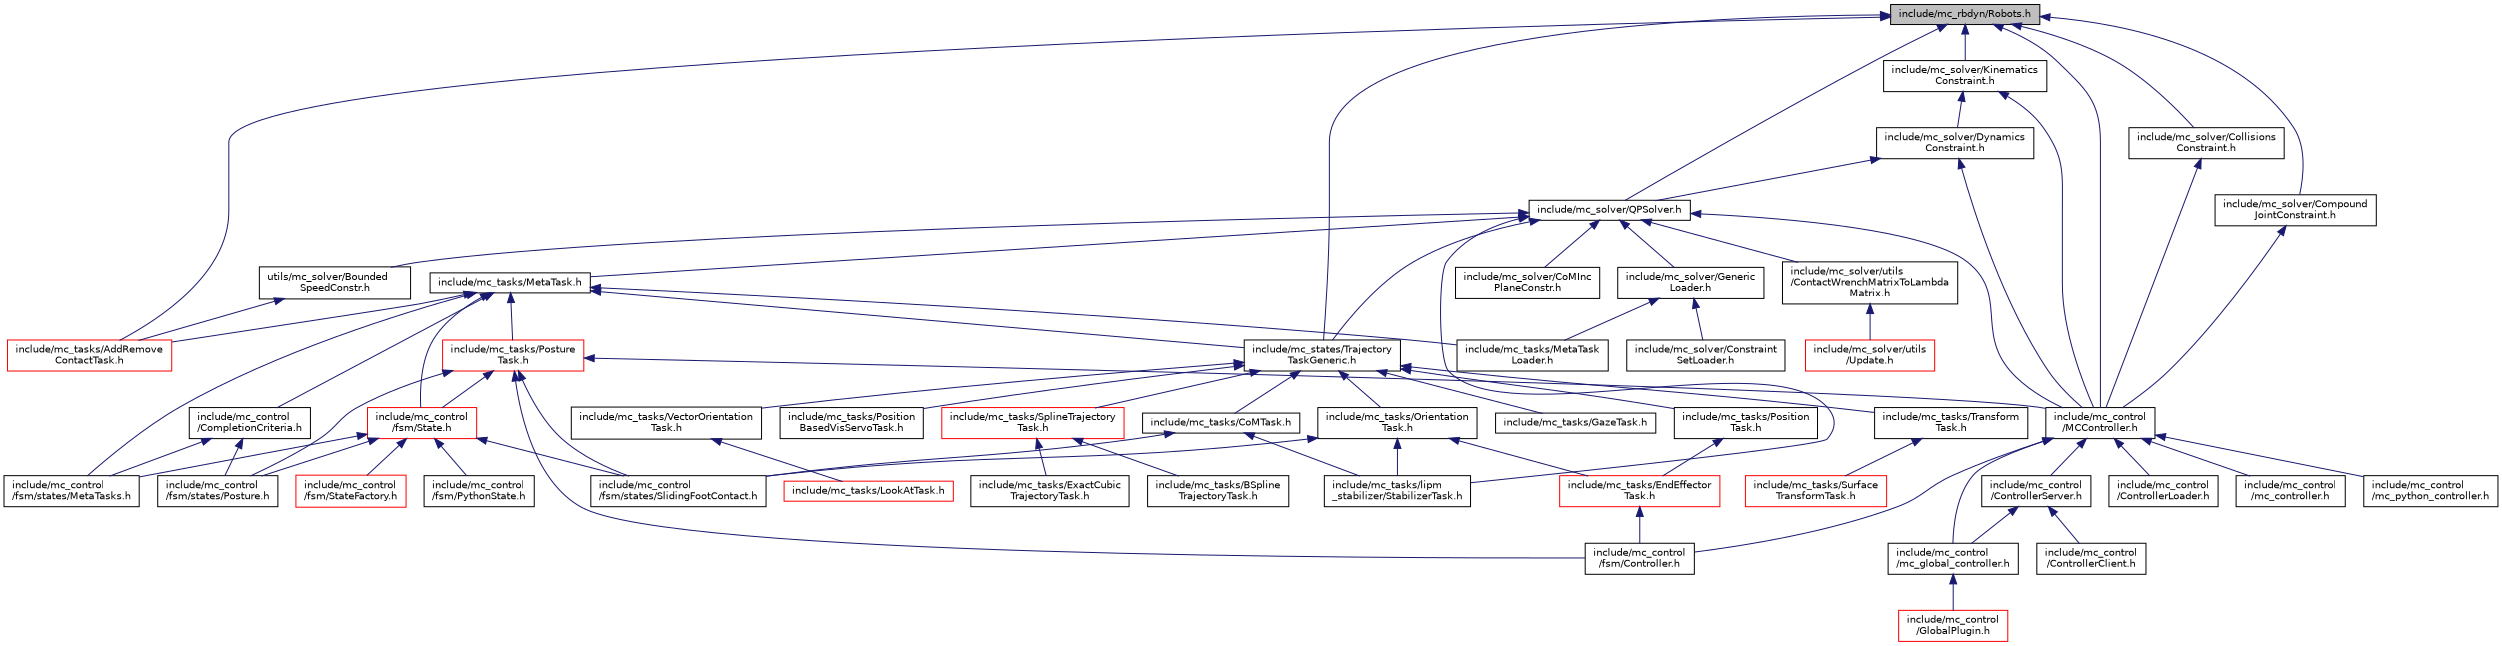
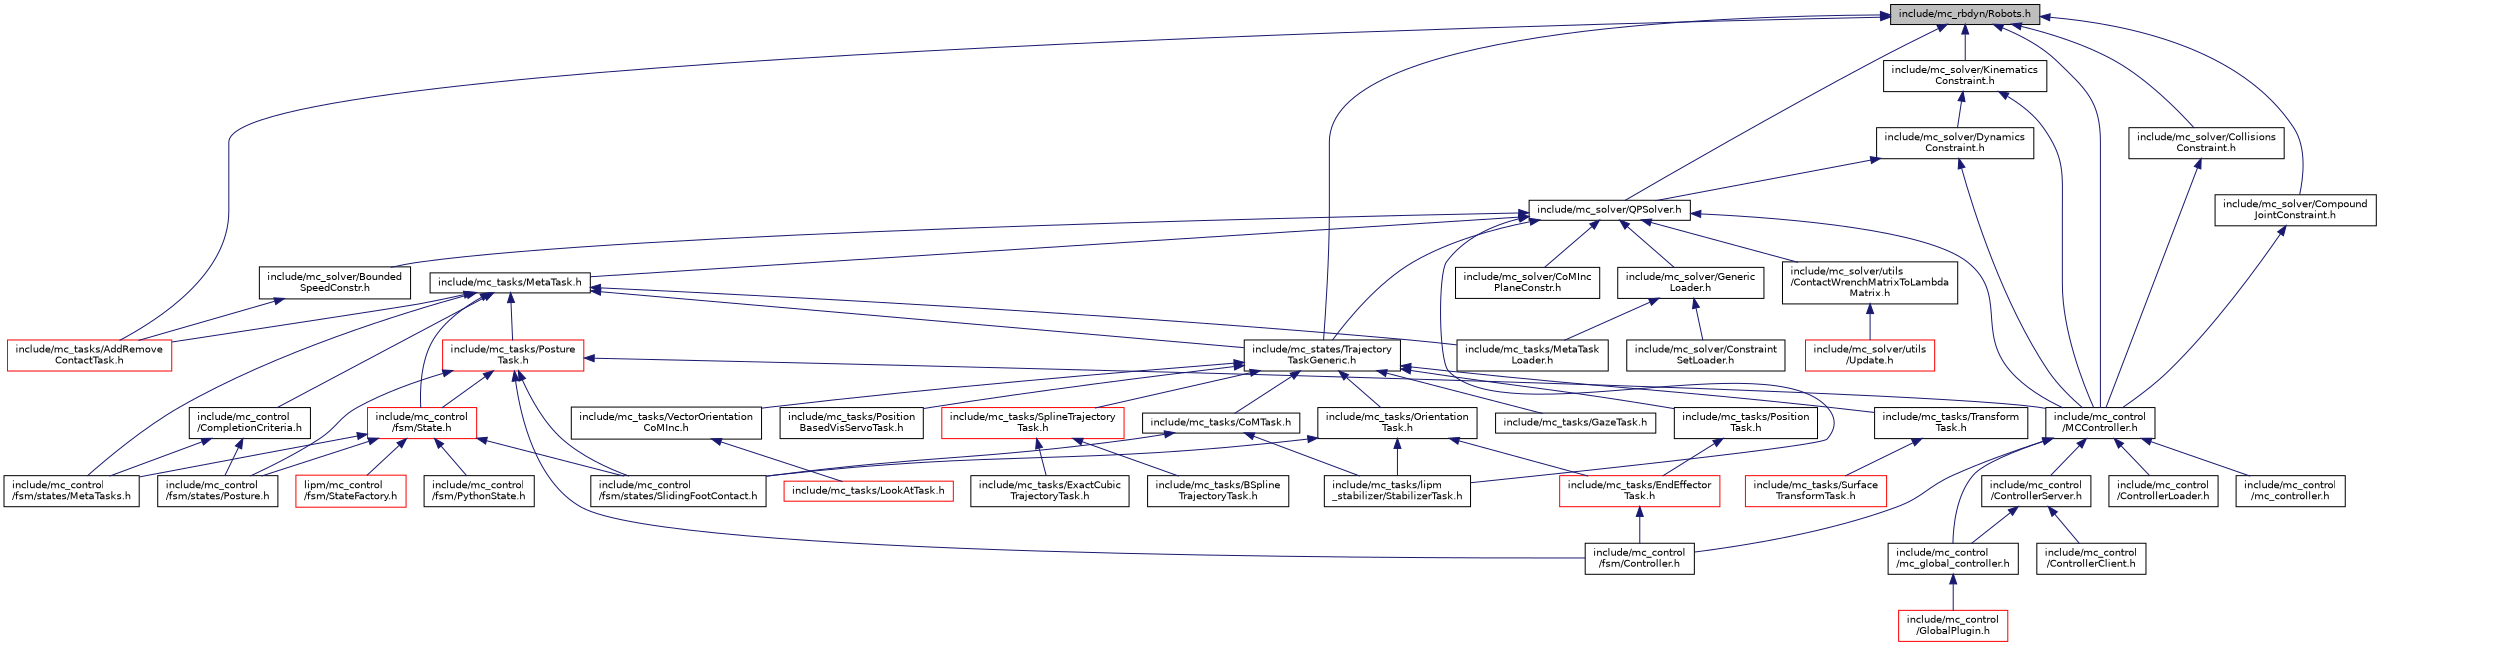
node "utils/mc_solver/Bounded SpeedConstr.h": label "utils/mc_solver/Bounded SpeedConstr.h" -> "include/mc_solver/Bounded SpeedConstr.h"
node "include/mc_tasks/VectorOrientation Task.h": label "include/mc_tasks/VectorOrientation Task.h" -> "include/mc_tasks/VectorOrientation CoMInc.h"
node "include/mc_control /fsm/StateFactory.h": label "include/mc_control /fsm/StateFactory.h" -> "lipm/mc_control /fsm/StateFactory.h"
node "include/mc_control /mc_python_controller.h": removed
